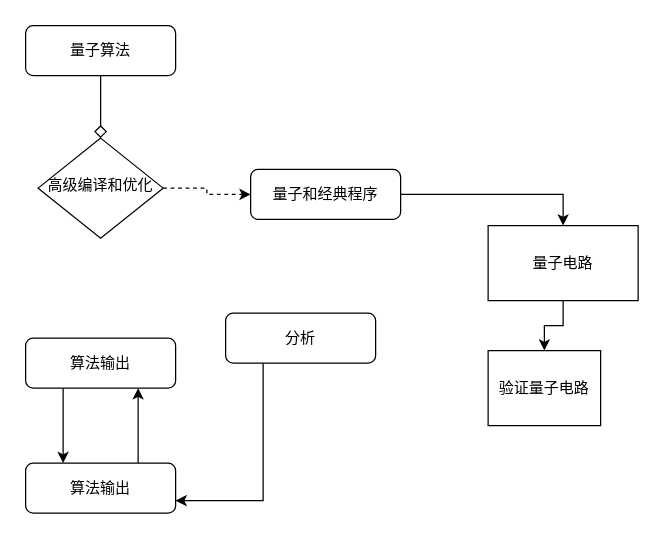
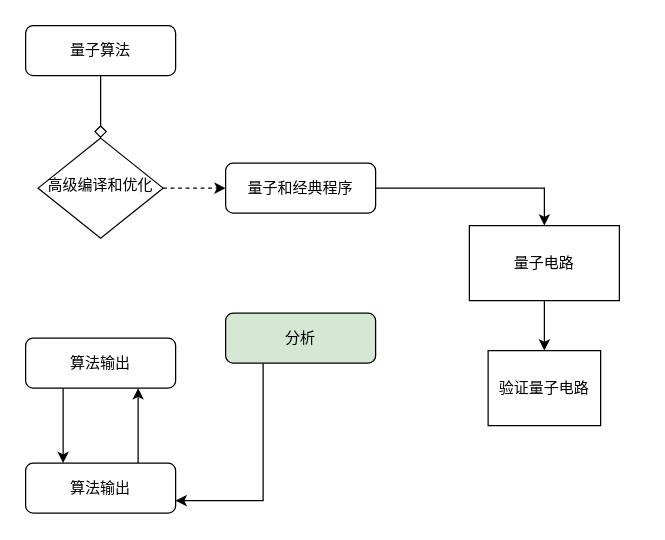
node "量子和经典程序": moved (326, 194) -> (301, 188)
node "量子电路": moved (563, 263) -> (544, 263)
node "分析": fillcolor #ffffff -> #d5e8d4
